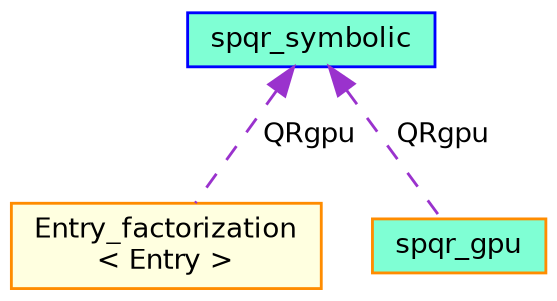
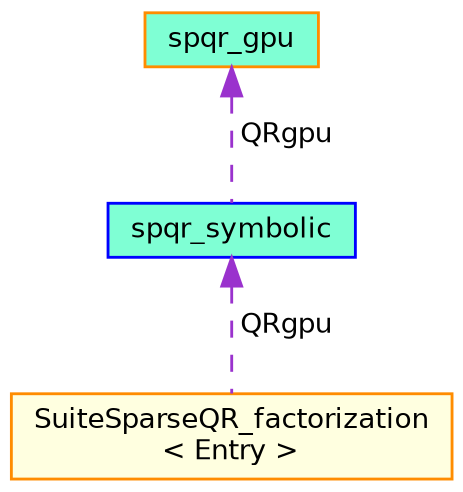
edge "spqr_gpu" -> "spqr_symbolic": reversed
node "Entry_factorization < Entry >": label "Entry_factorization < Entry >" -> "SuiteSparseQR_factorization < Entry >"
